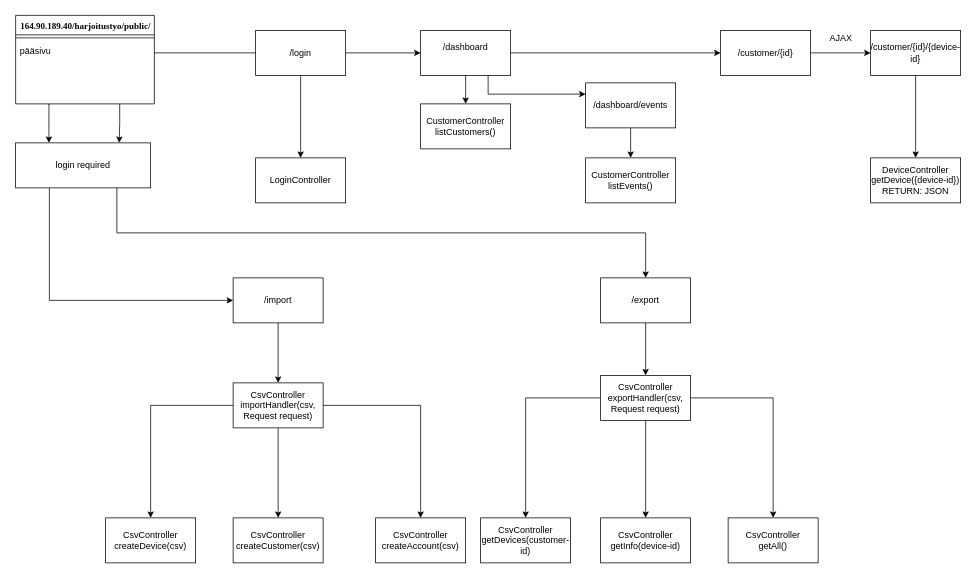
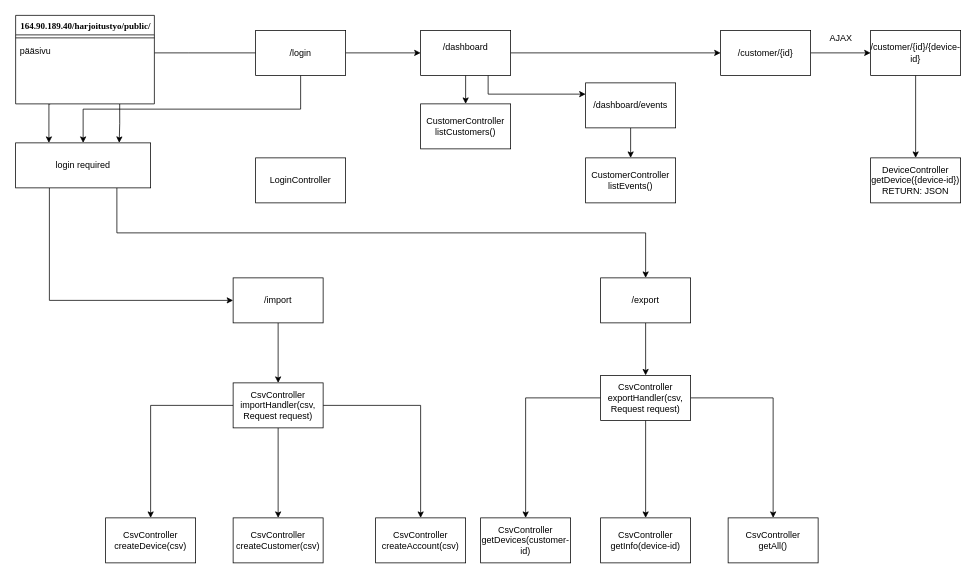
edge "/login" -> "LoginController": now "/login" -> "login required"
